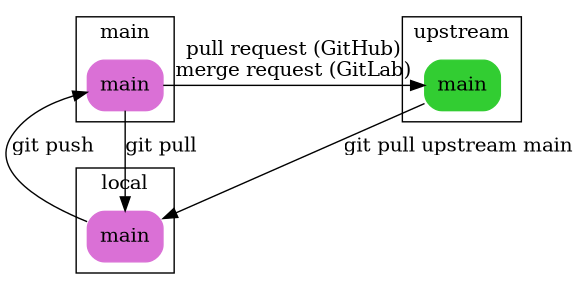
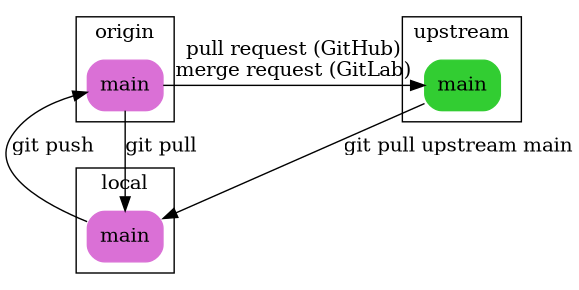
cluster "main": label "main" -> "origin"
